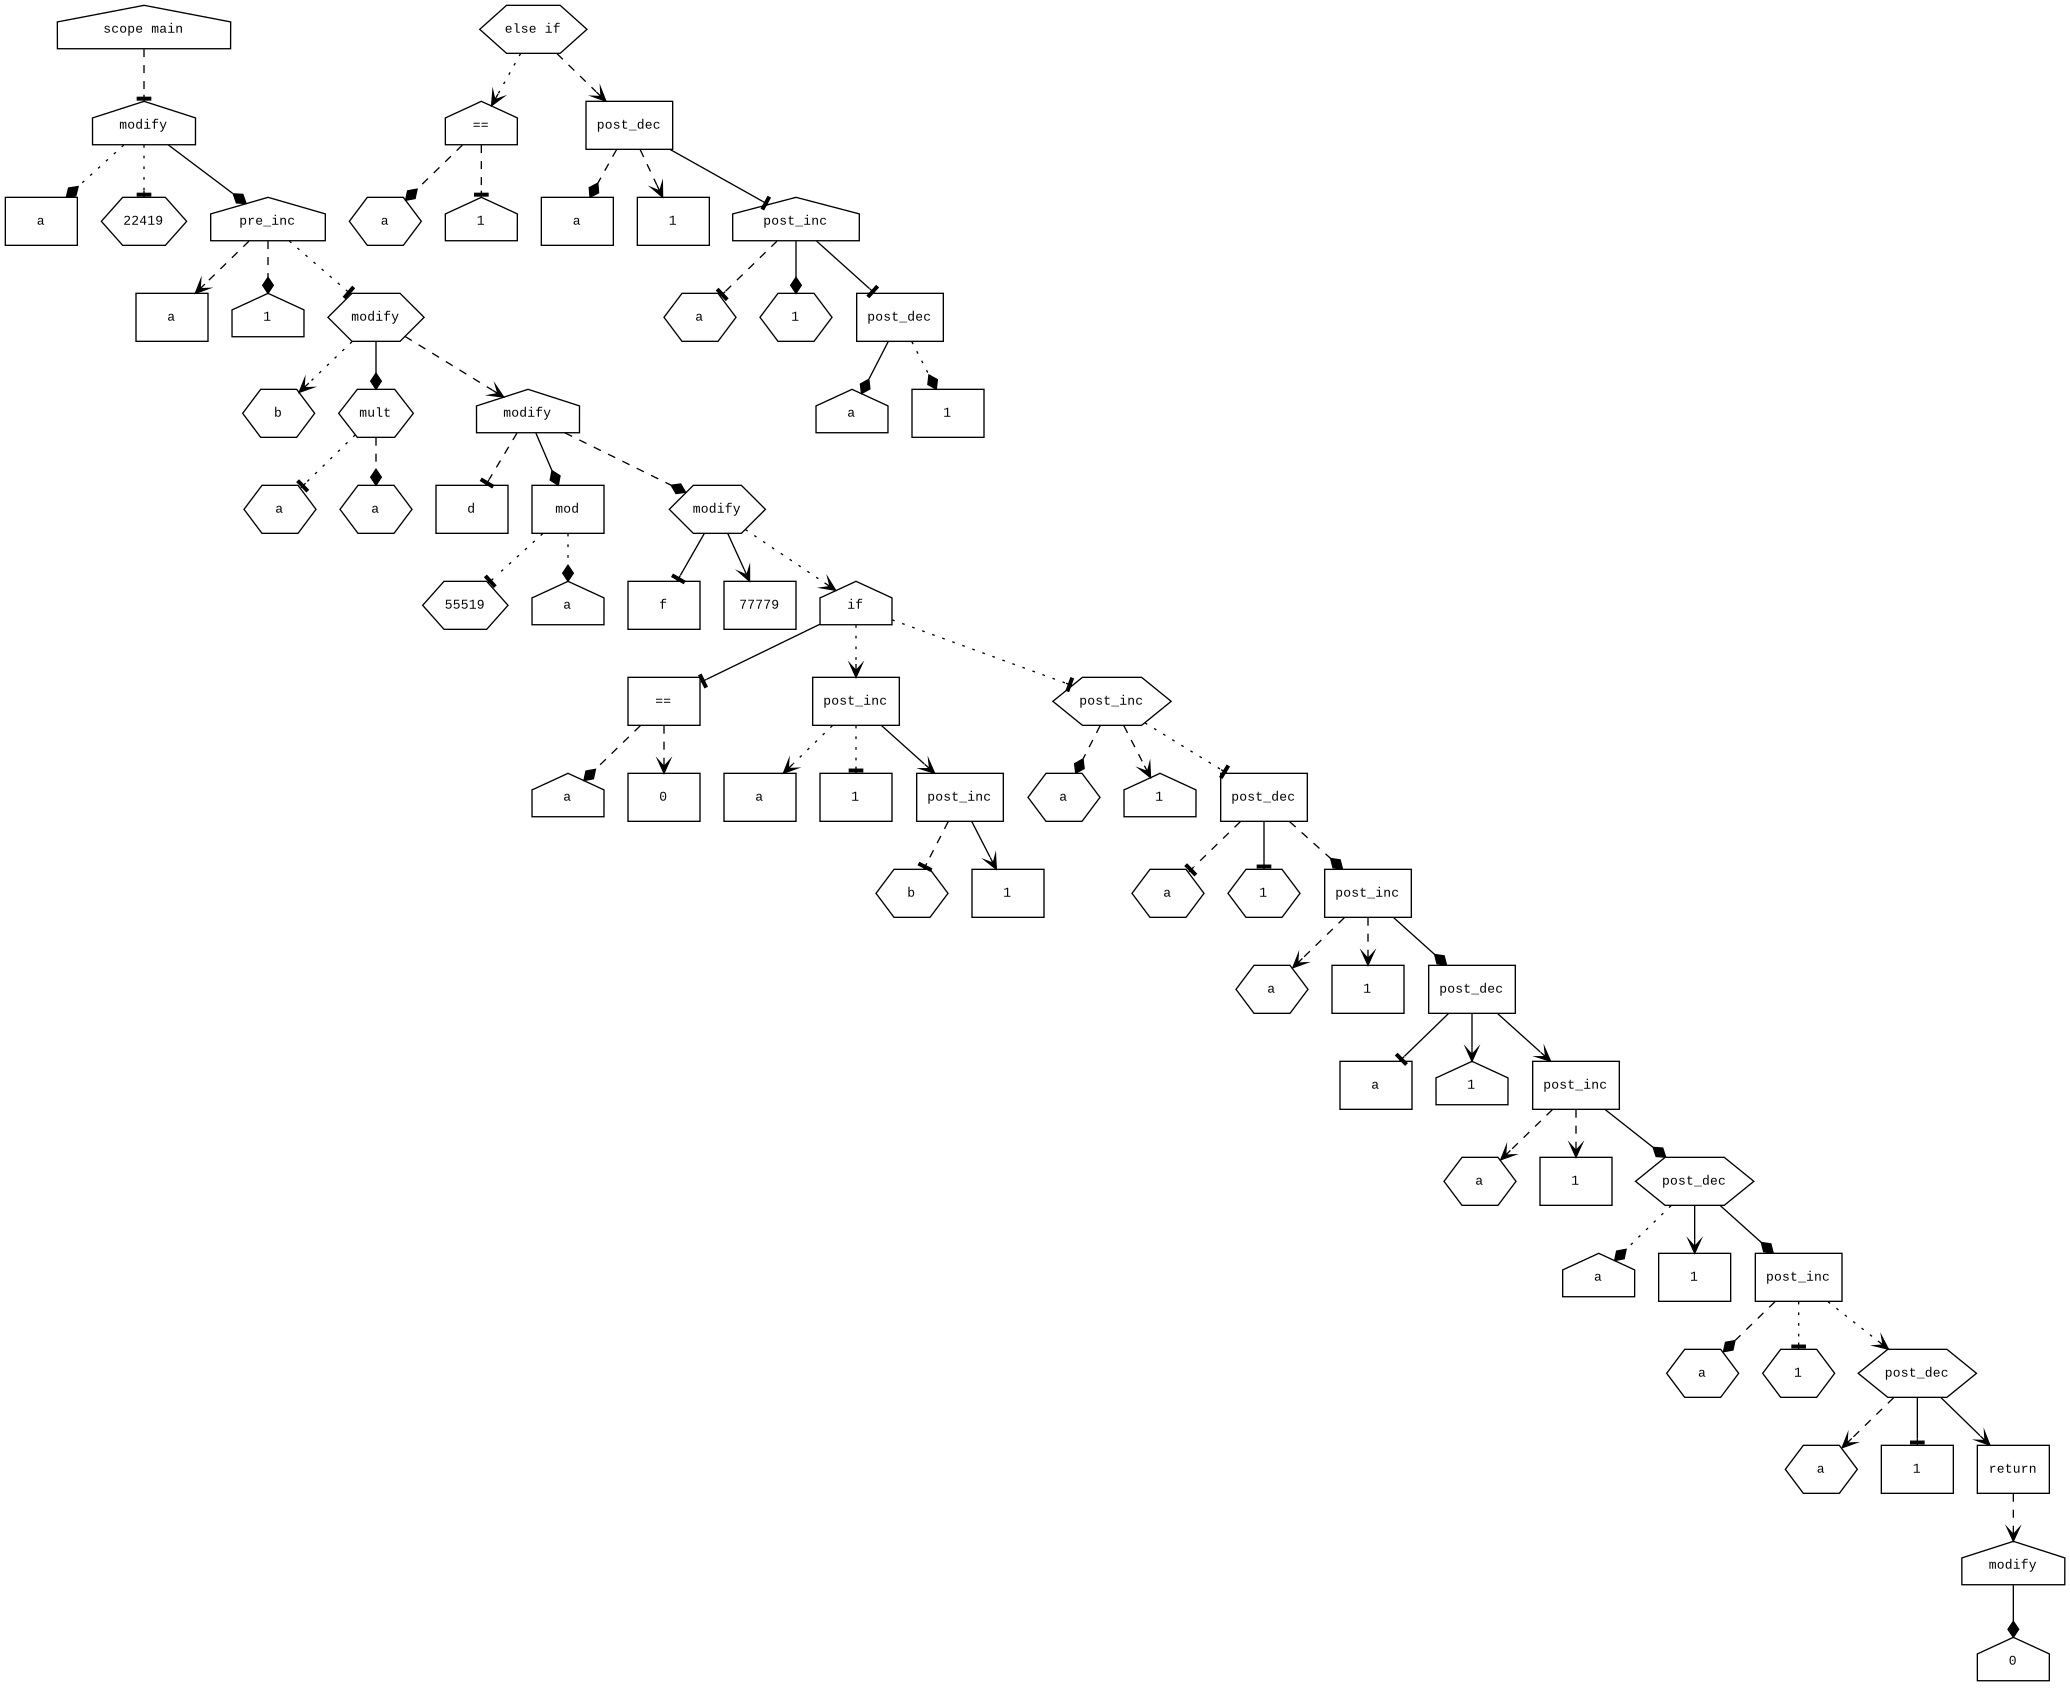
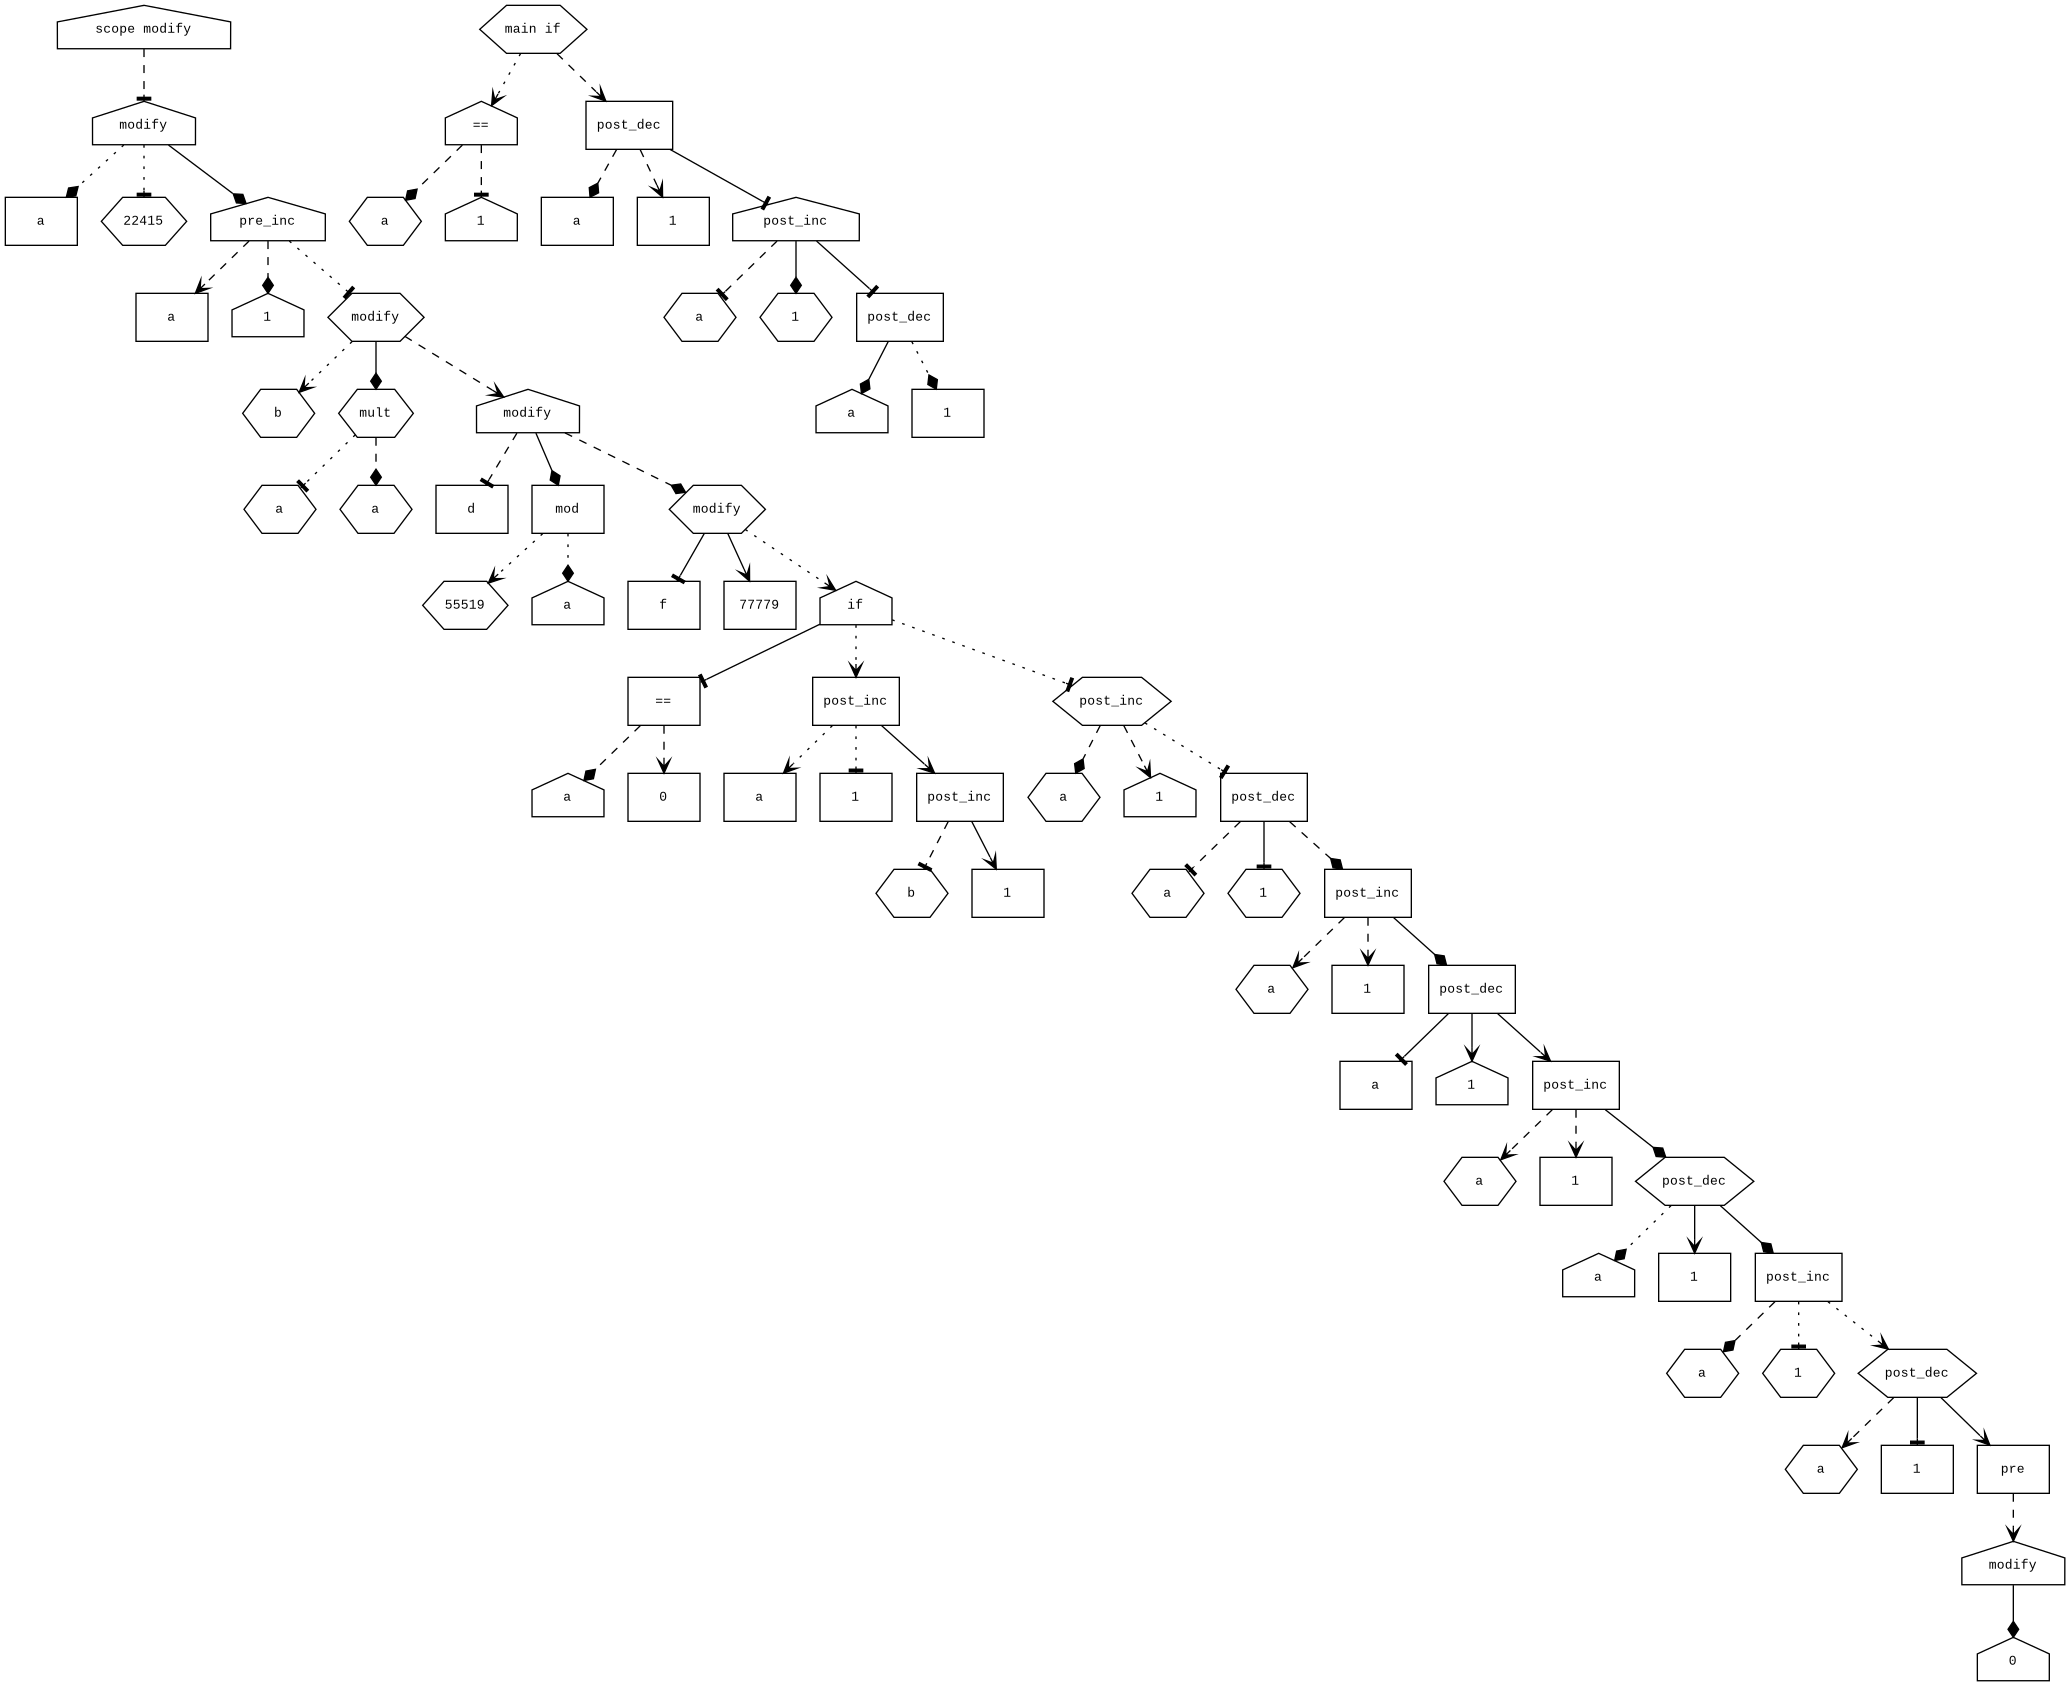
node "scope main": label "scope main" -> "scope modify"
node "else if": label "else if" -> "main if"
node "22419": label "22419" -> "22415"
edge "mod" -> "55519": arrowhead tee -> vee
node "return": label "return" -> "pre"
